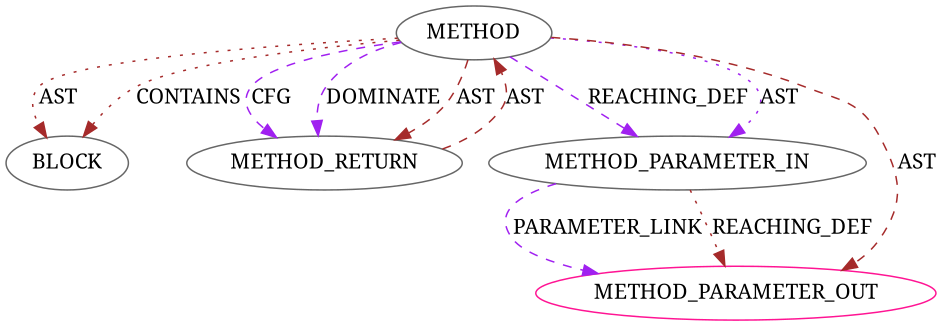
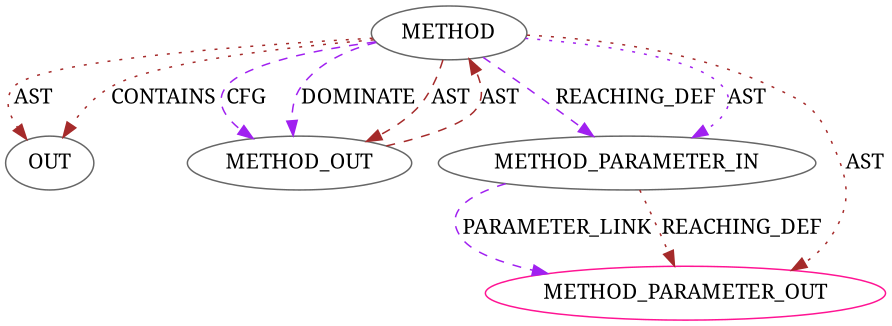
edge "METHOD" -> "METHOD_PARAMETER_OUT": style dashed -> dotted
node "BLOCK": label "BLOCK" -> "OUT"
node "METHOD_RETURN": label "METHOD_RETURN" -> "METHOD_OUT"
